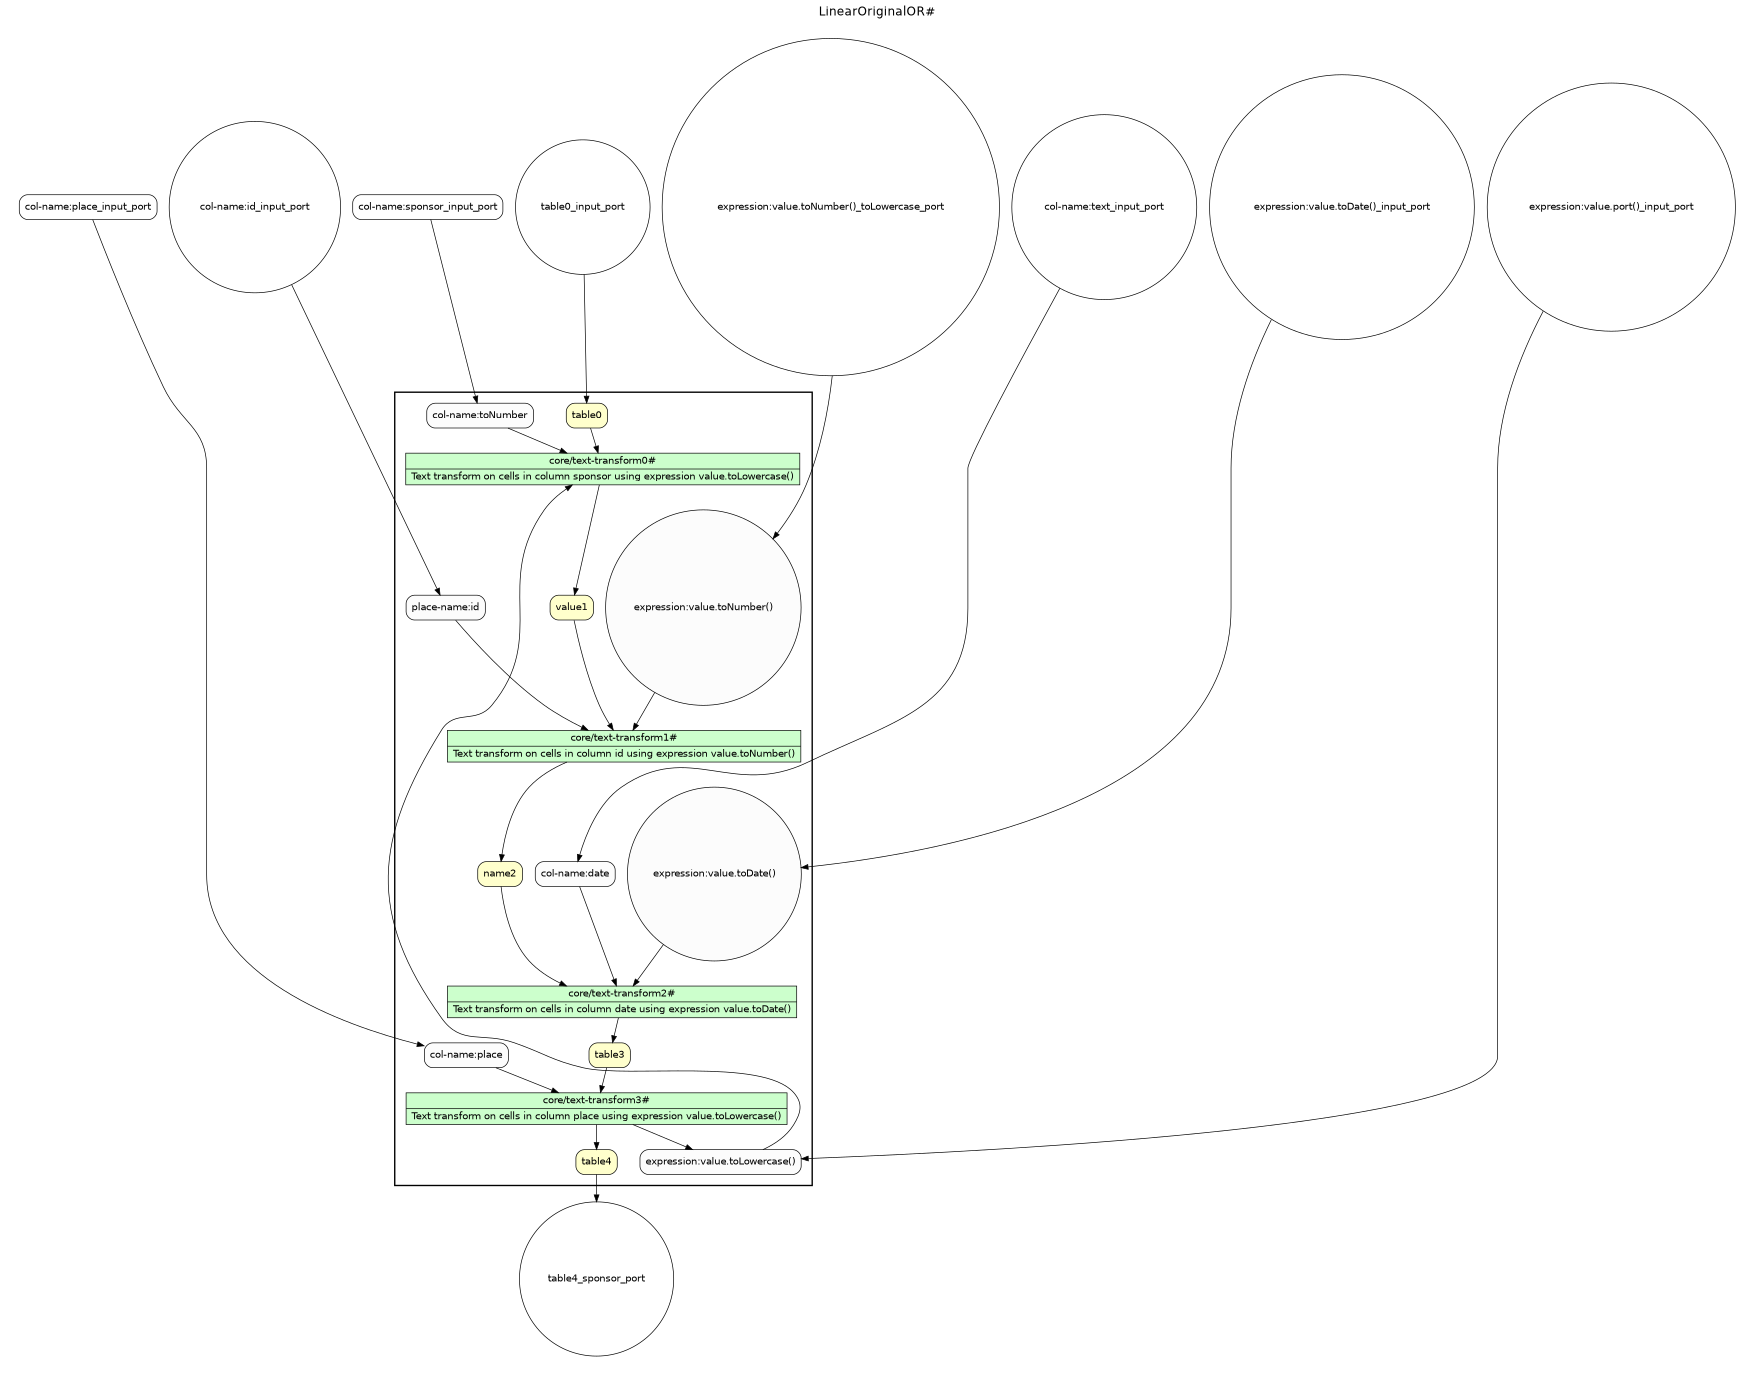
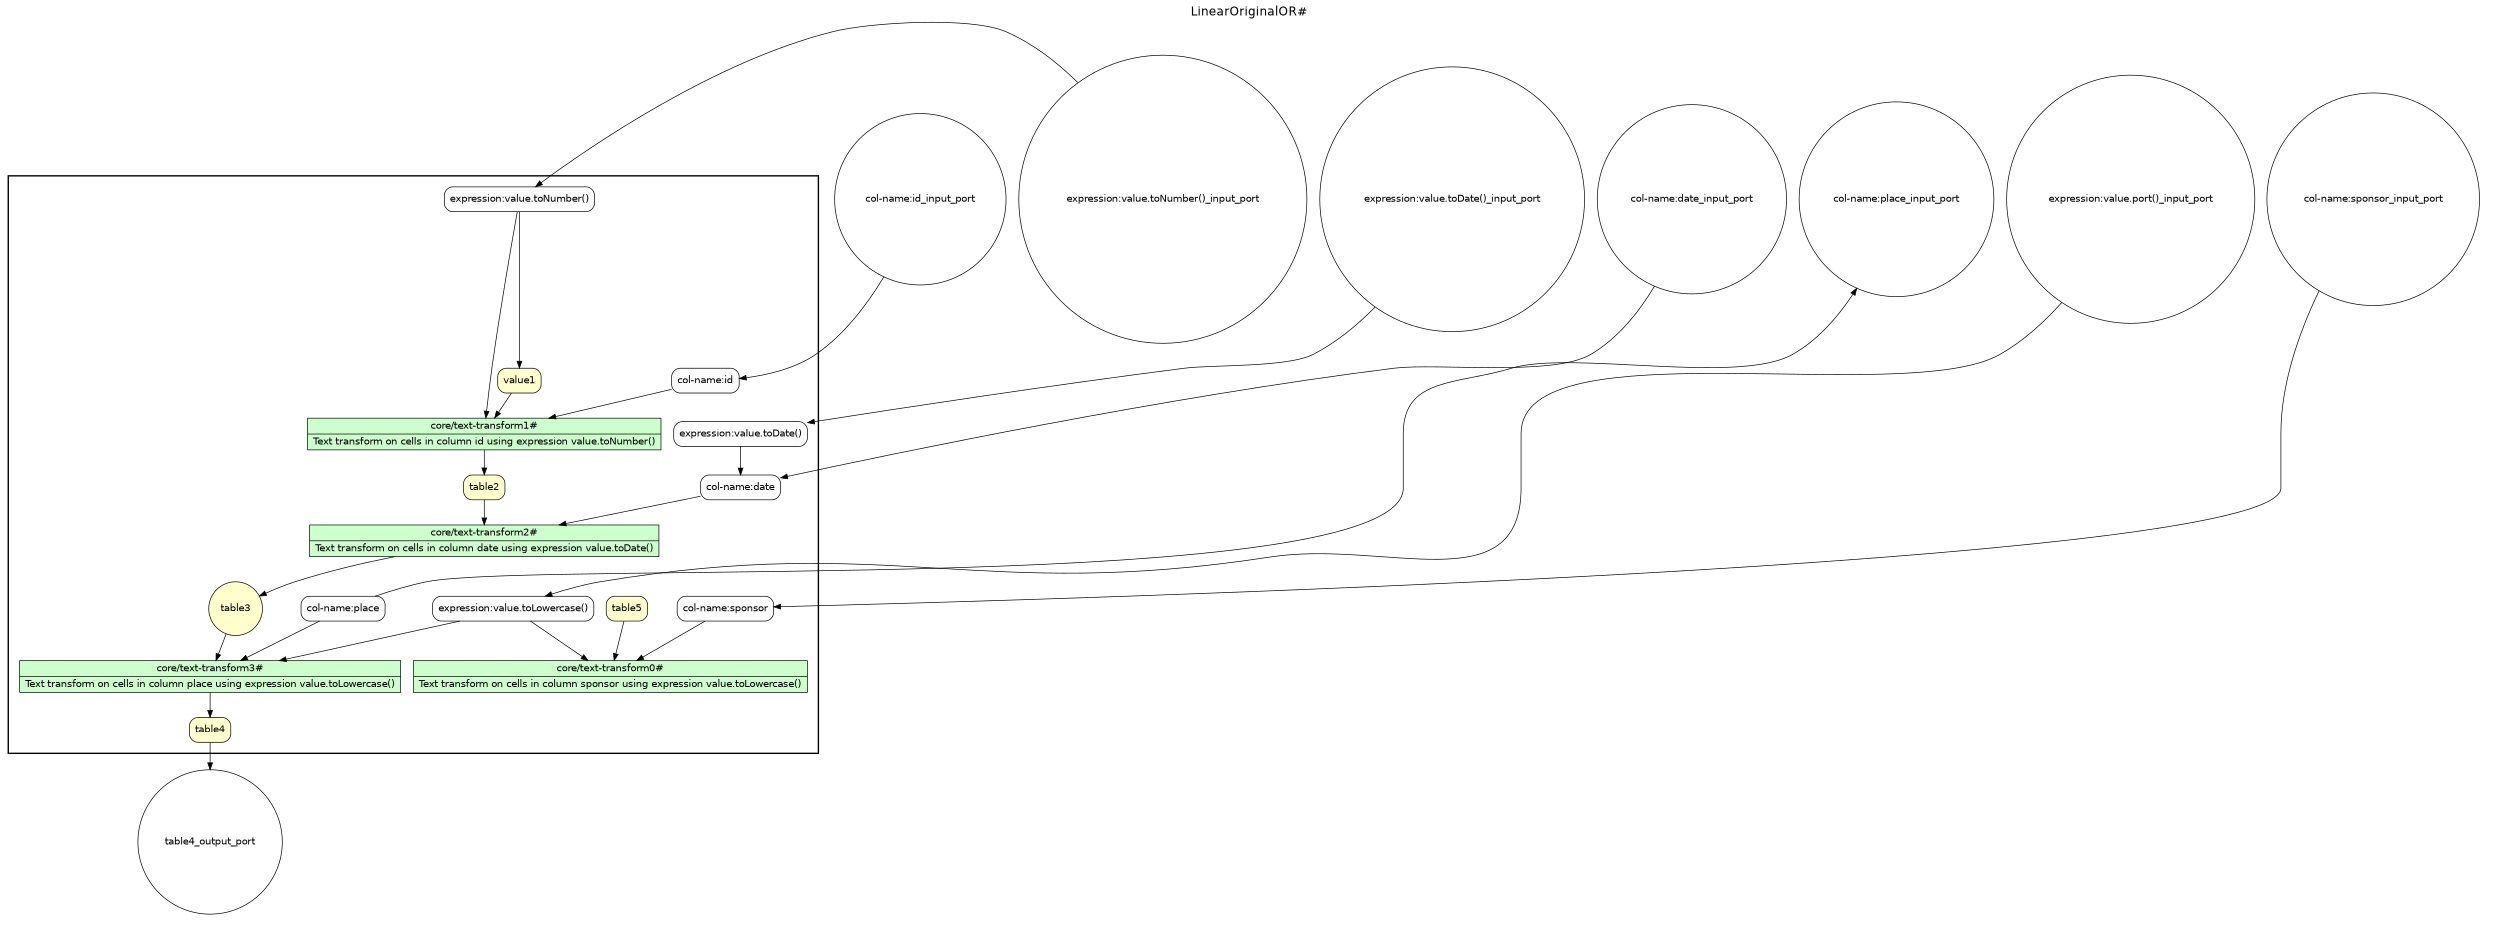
node "col-name:place_input_port": shape box -> circle
node "col-name:sponsor_input_port": shape box -> circle
node "table0_input_port": removed
node "expression:value.toNumber()_toLowercase_port": label "expression:value.toNumber()_toLowercase_port" -> "expression:value.toNumber()_input_port"
node "col-name:text_input_port": label "col-name:text_input_port" -> "col-name:date_input_port"
node "col-name:toNumber": label "col-name:toNumber" -> "col-name:sponsor"
node "table0": label "table0" -> "table5"
edge "core/text-transform0#" -> "value1": now "expression:value.toNumber()" -> "value1"
node "place-name:id": label "place-name:id" -> "col-name:id"
node "expression:value.toNumber()": shape circle -> box
edge "col-name:place_input_port" -> "col-name:place": reversed
node "name2": label "name2" -> "table2"
node "expression:value.toDate()": shape circle -> box
edge "expression:value.toDate()" -> "core/text-transform2#": now "expression:value.toDate()" -> "col-name:date"
node "table3": shape box -> circle
edge "core/text-transform3#" -> "expression:value.toLowercase()": reversed
node "table4_sponsor_port": label "table4_sponsor_port" -> "table4_output_port"
